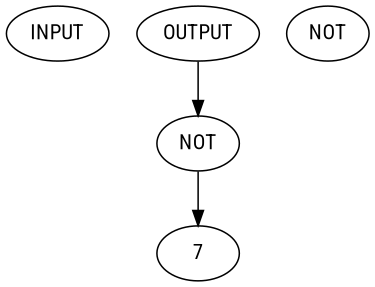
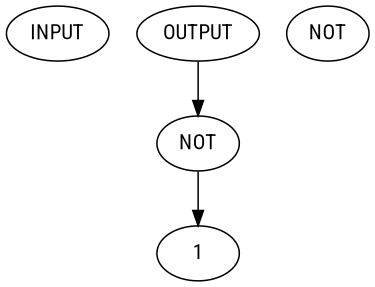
node "7": label "7" -> "1"
